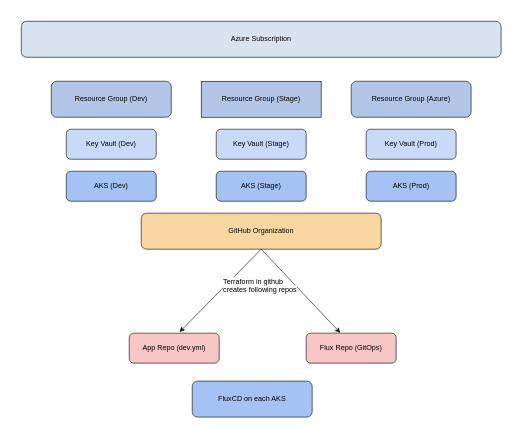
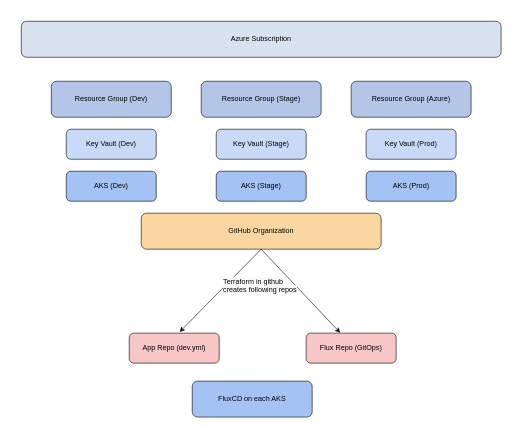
node "Resource Group (Stage)": shape rectangle -> rounded rectangle
